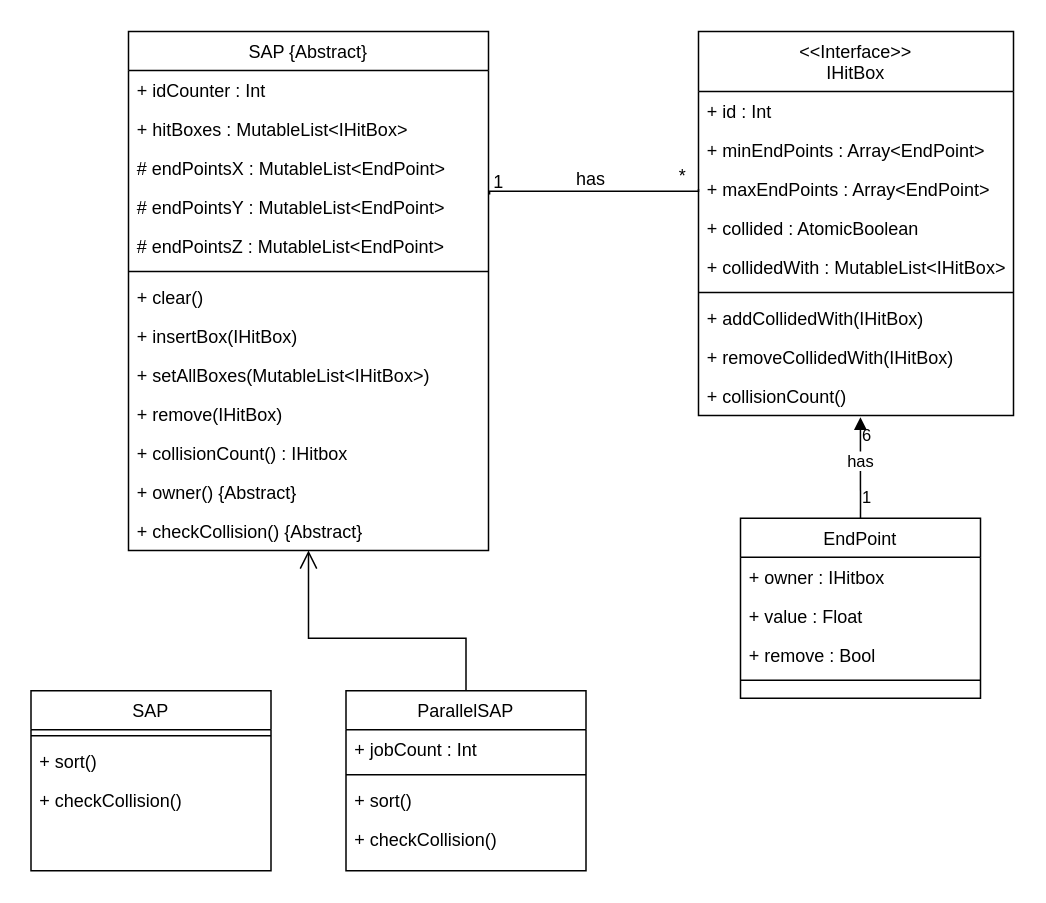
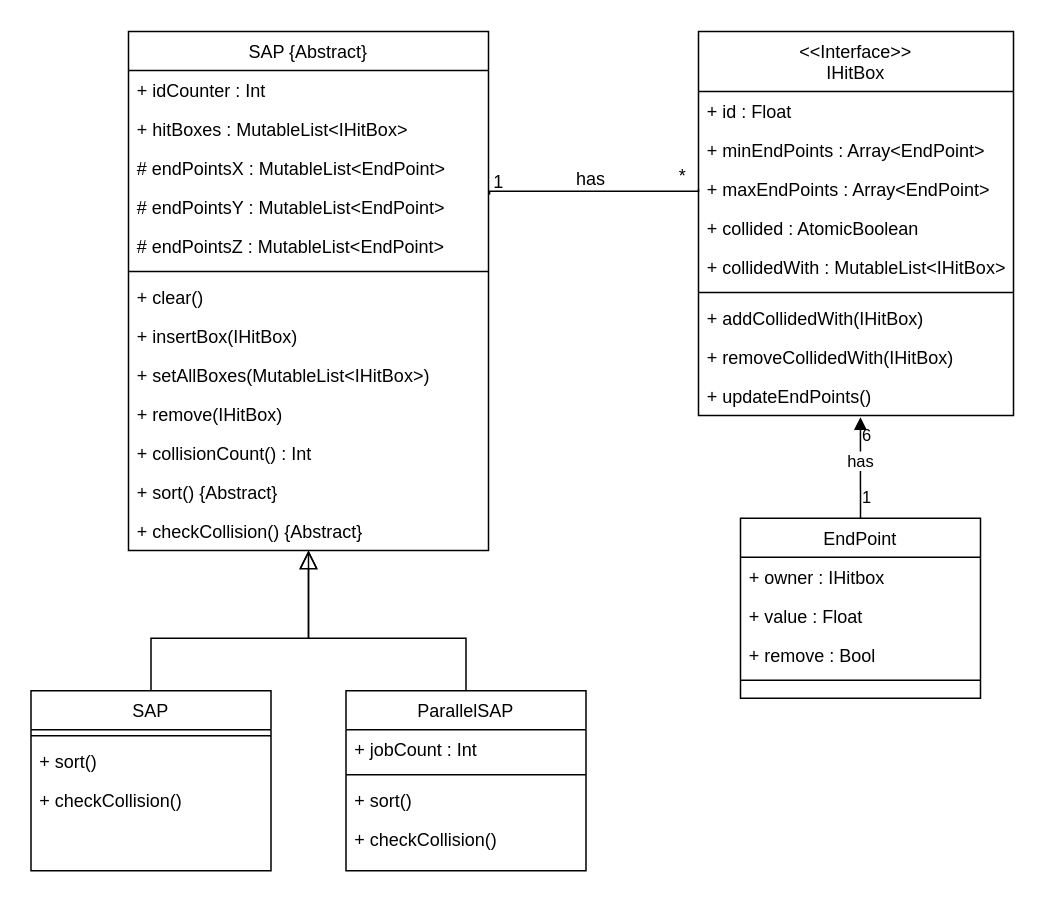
node "+ id : Int": label "+ id : Int" -> "+ id : Float"
node "+ collisionCount()": label "+ collisionCount()" -> "+ updateEndPoints()"
node "+ collisionCount() : IHitbox": label "+ collisionCount() : IHitbox" -> "+ collisionCount() : Int"
node "+ owner() {Abstract}": label "+ owner() {Abstract}" -> "+ sort() {Abstract}"
edge "SAP" -> "SAP {Abstract}": added
